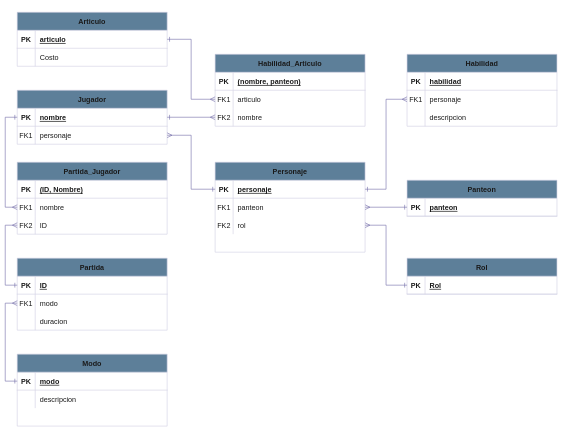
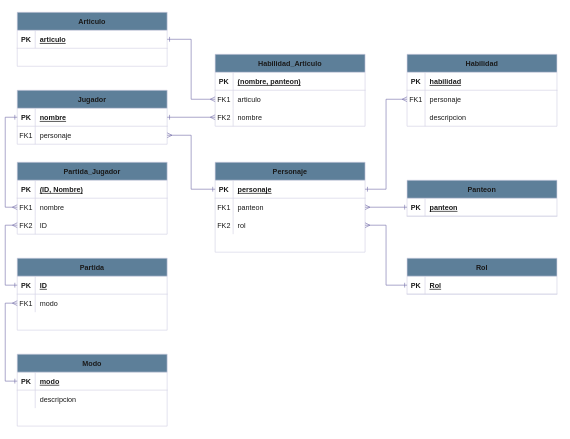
node "Costo": removed
node "duracion": removed
